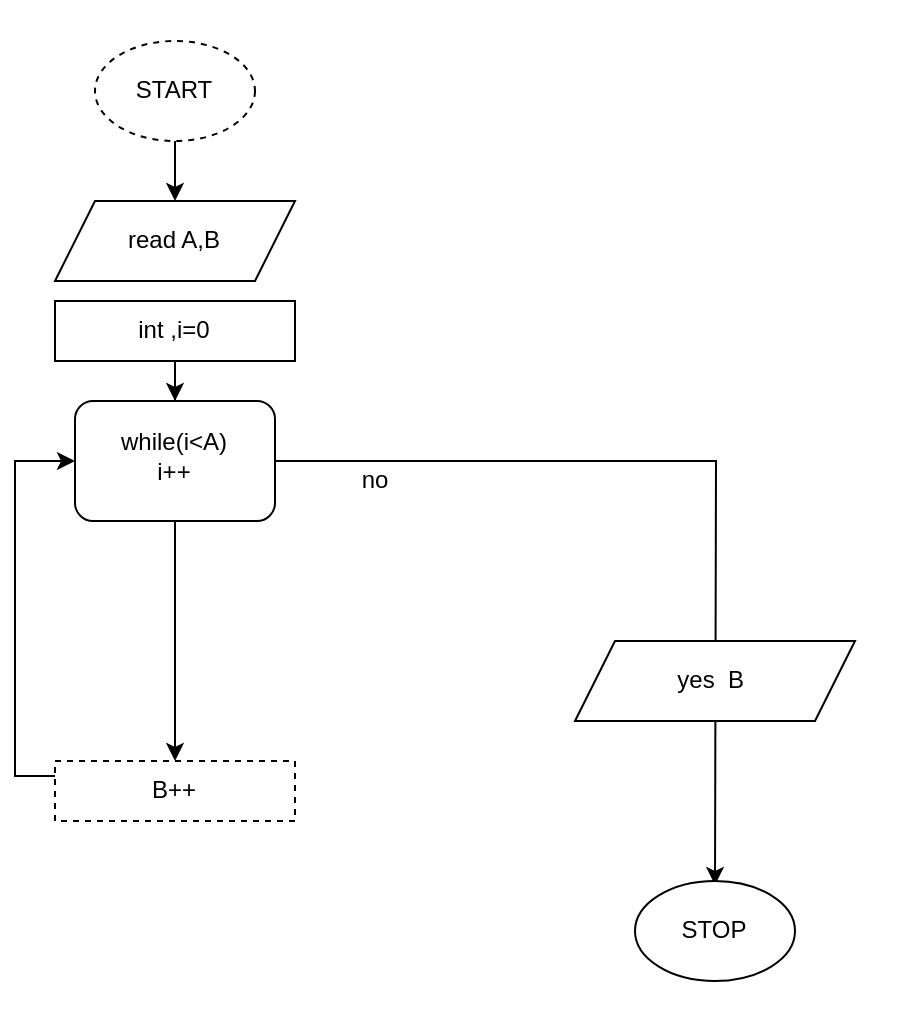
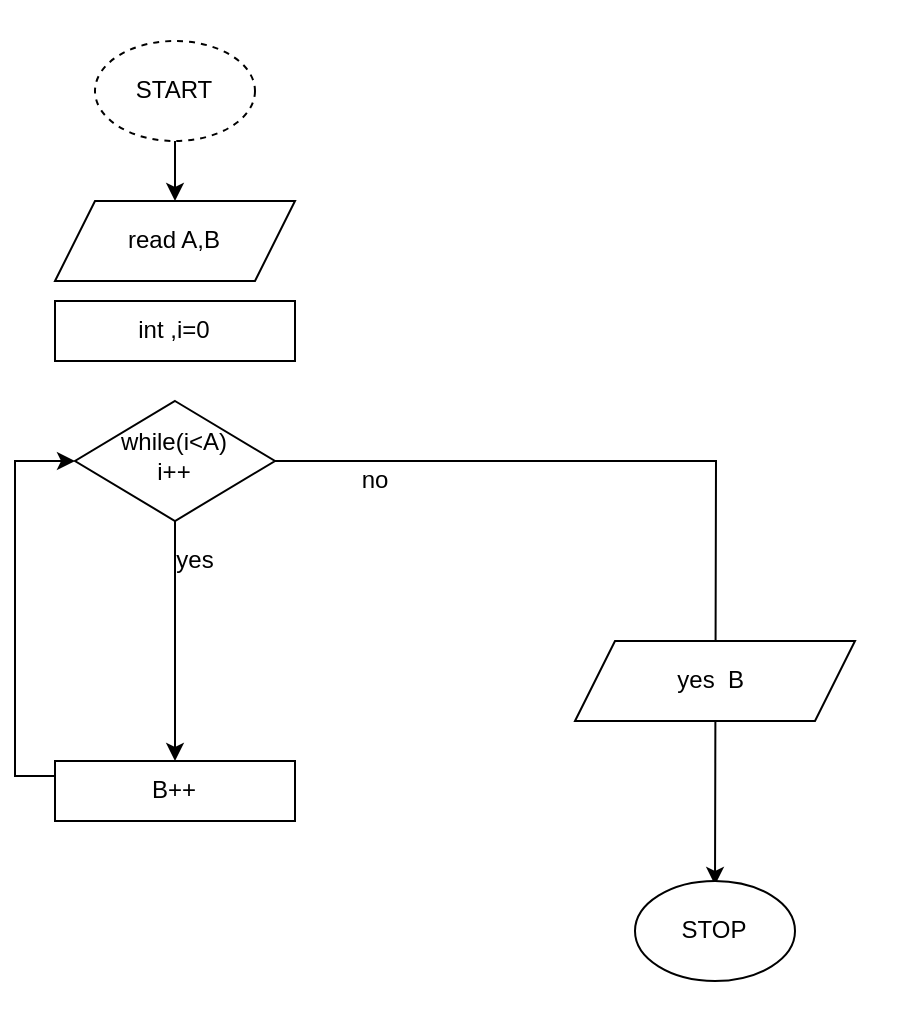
edge "int ,i=0" -> "while(i<A) i++": removed
node "while(i<A) i++": shape rounded rectangle -> diamond
node "yes": added
node "B++": style dashed -> solid
